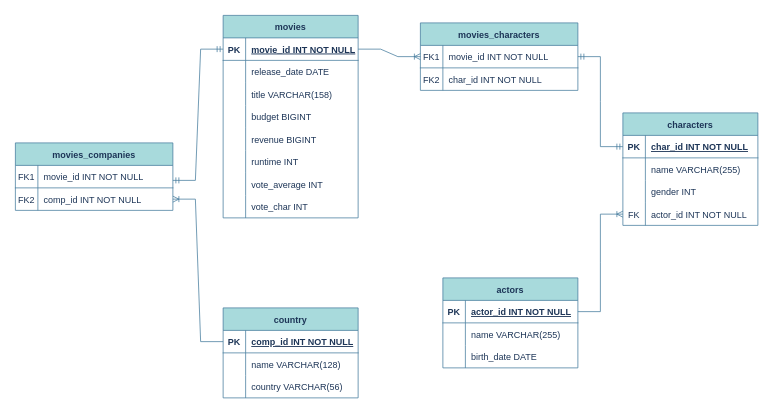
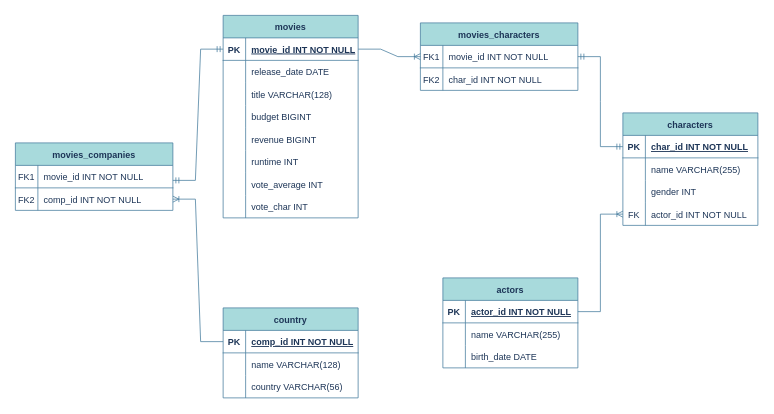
node "title VARCHAR(158)": label "title VARCHAR(158)" -> "title VARCHAR(128)"
